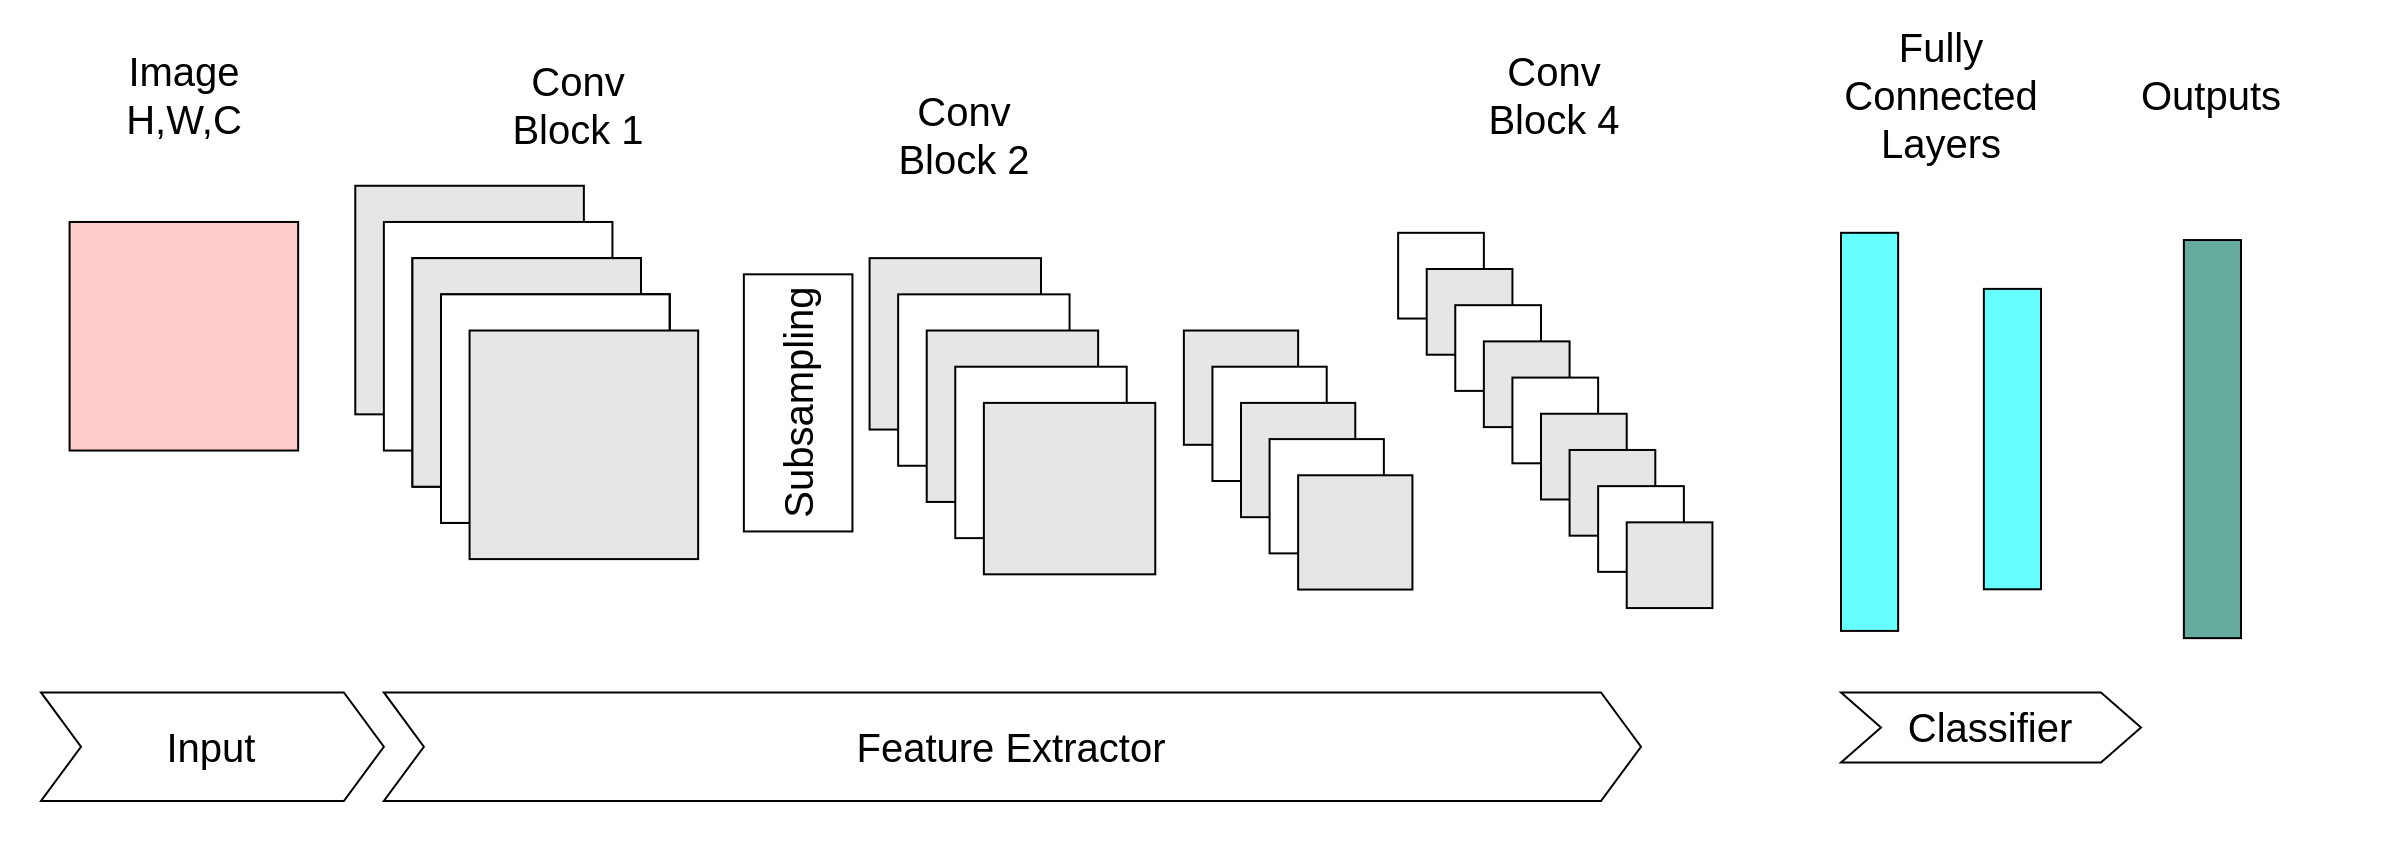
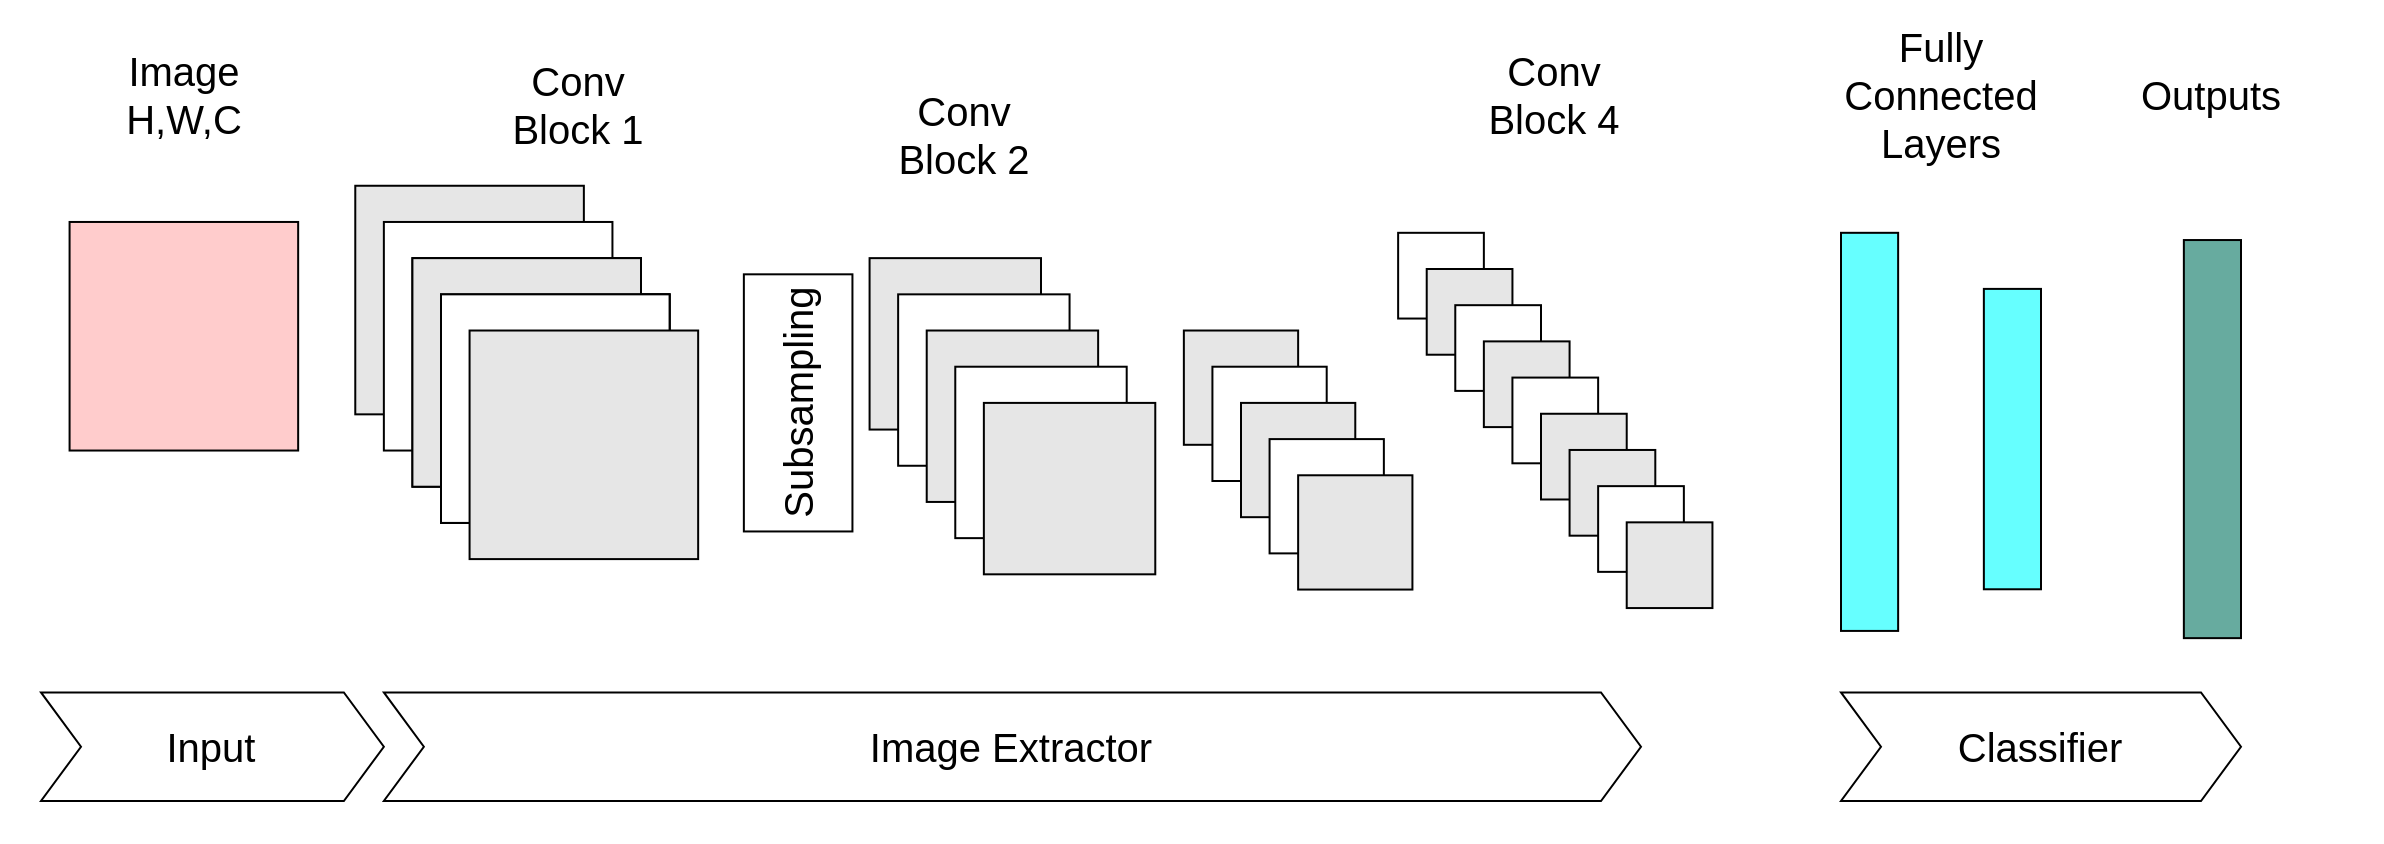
node "Classifier": size 300x70 -> 400x109
node "Feature Extractor": label "Feature Extractor" -> "Image Extractor"
